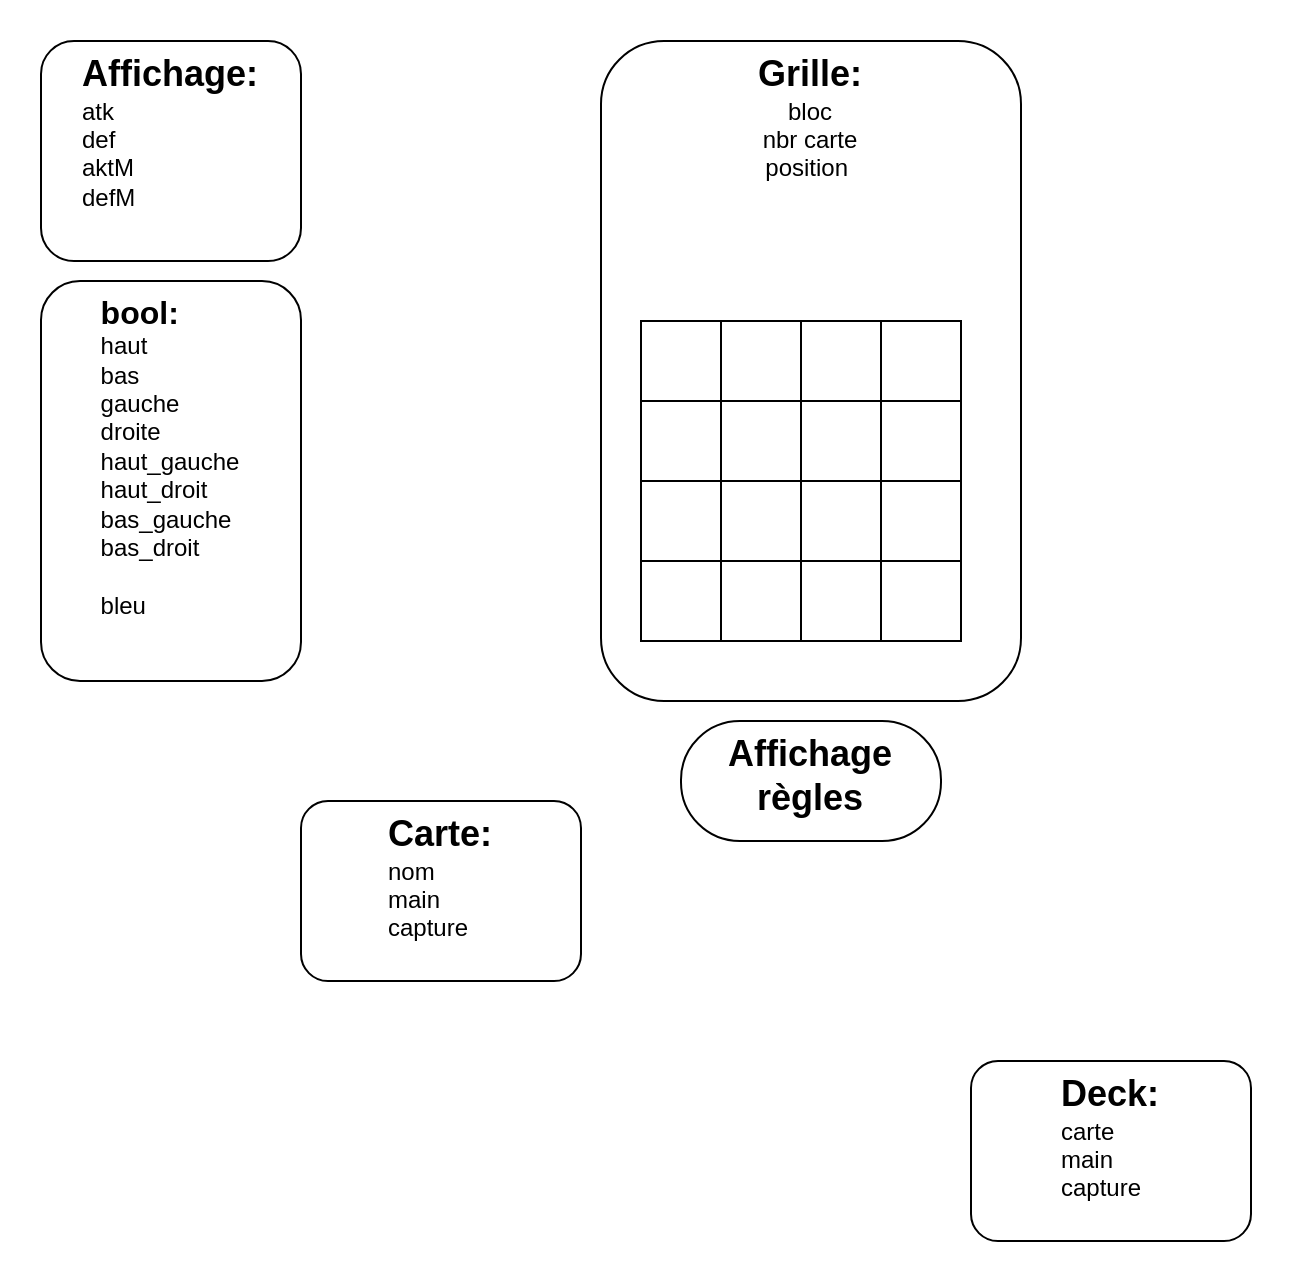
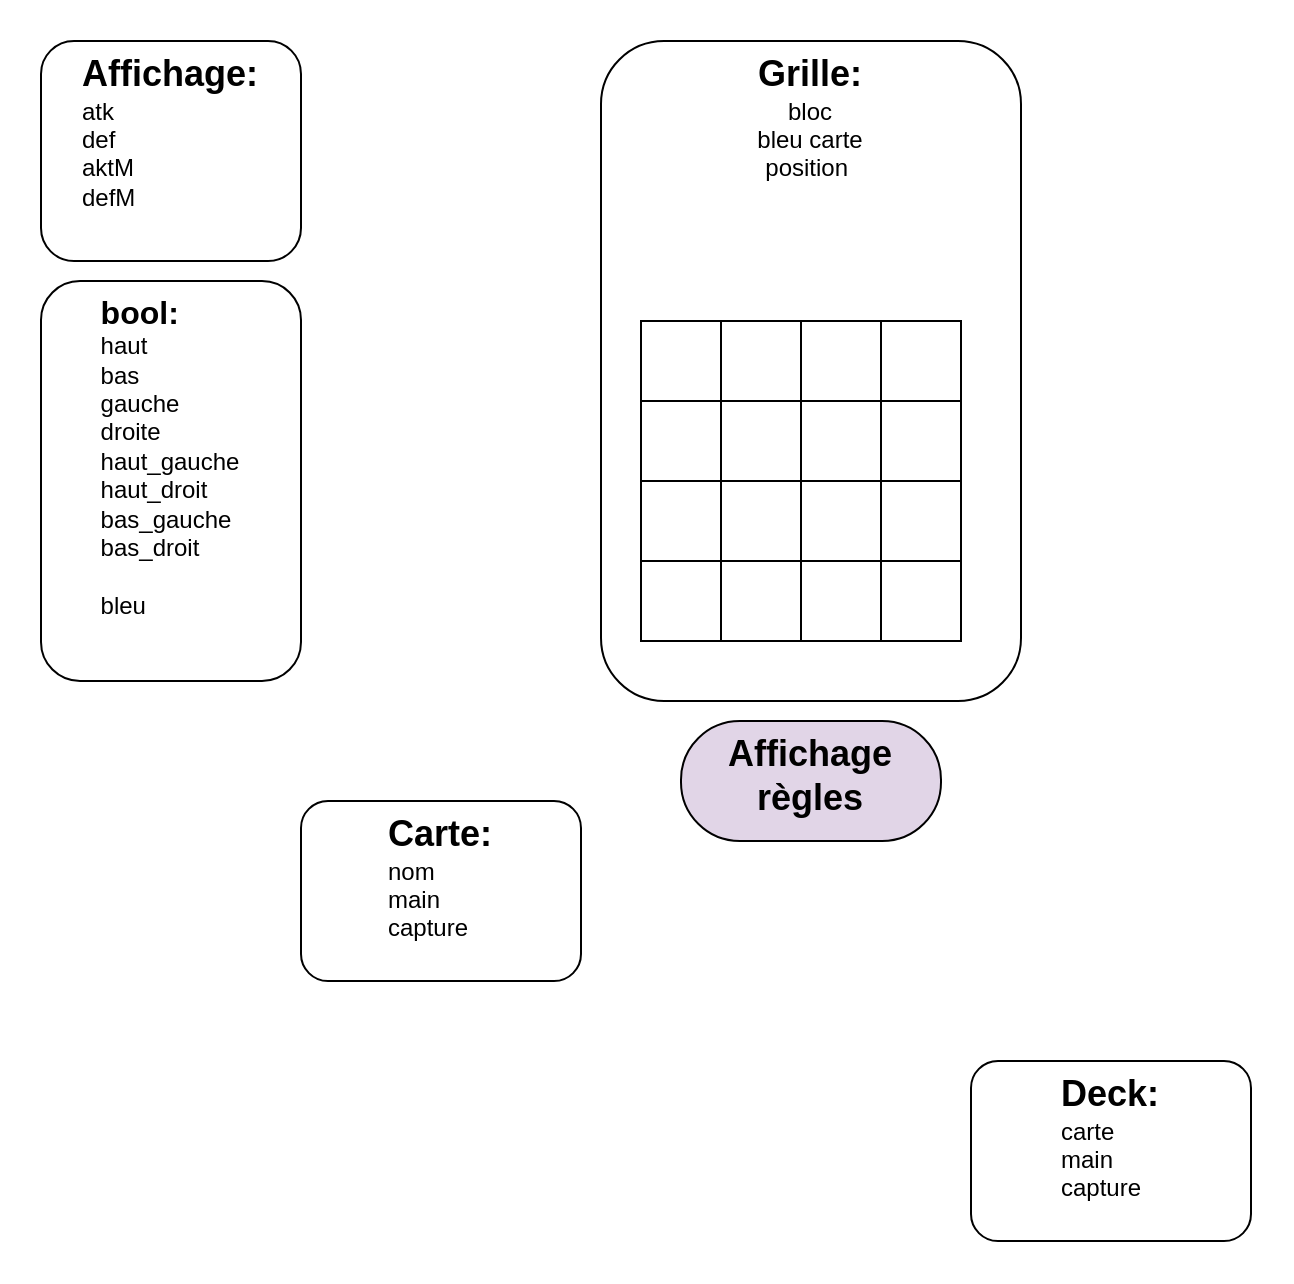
node "Grille: bloc nbr carte position": label "Grille: bloc nbr carte position" -> "Grille: bloc bleu carte position"
node "Affichage règles": fillcolor #ffffff -> #e1d5e7
